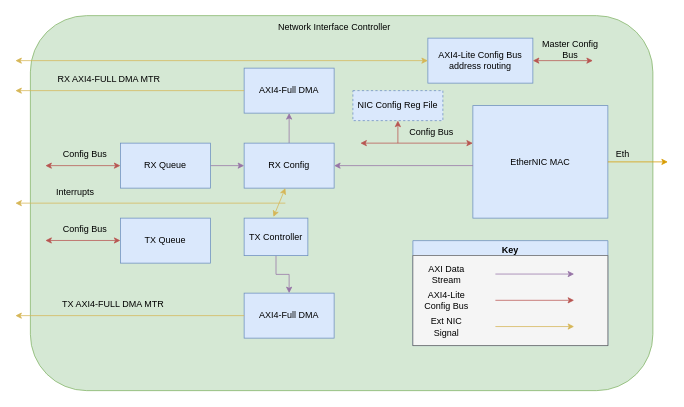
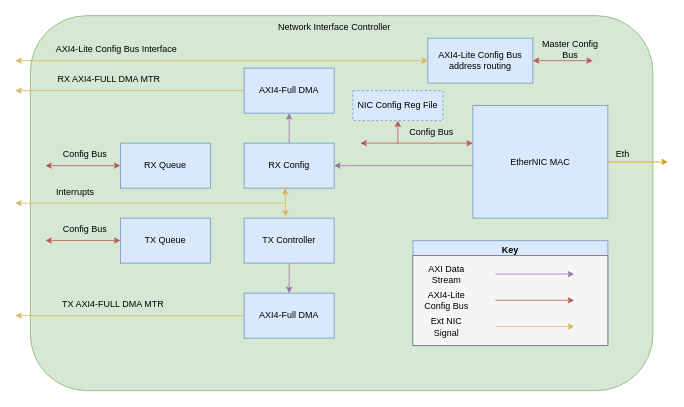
node "AXI4-Lite Config Bus Interface": added
edge "RX Queue" -> "RX Config": removed
node "TX Controller": size 64x38 -> 90x45
